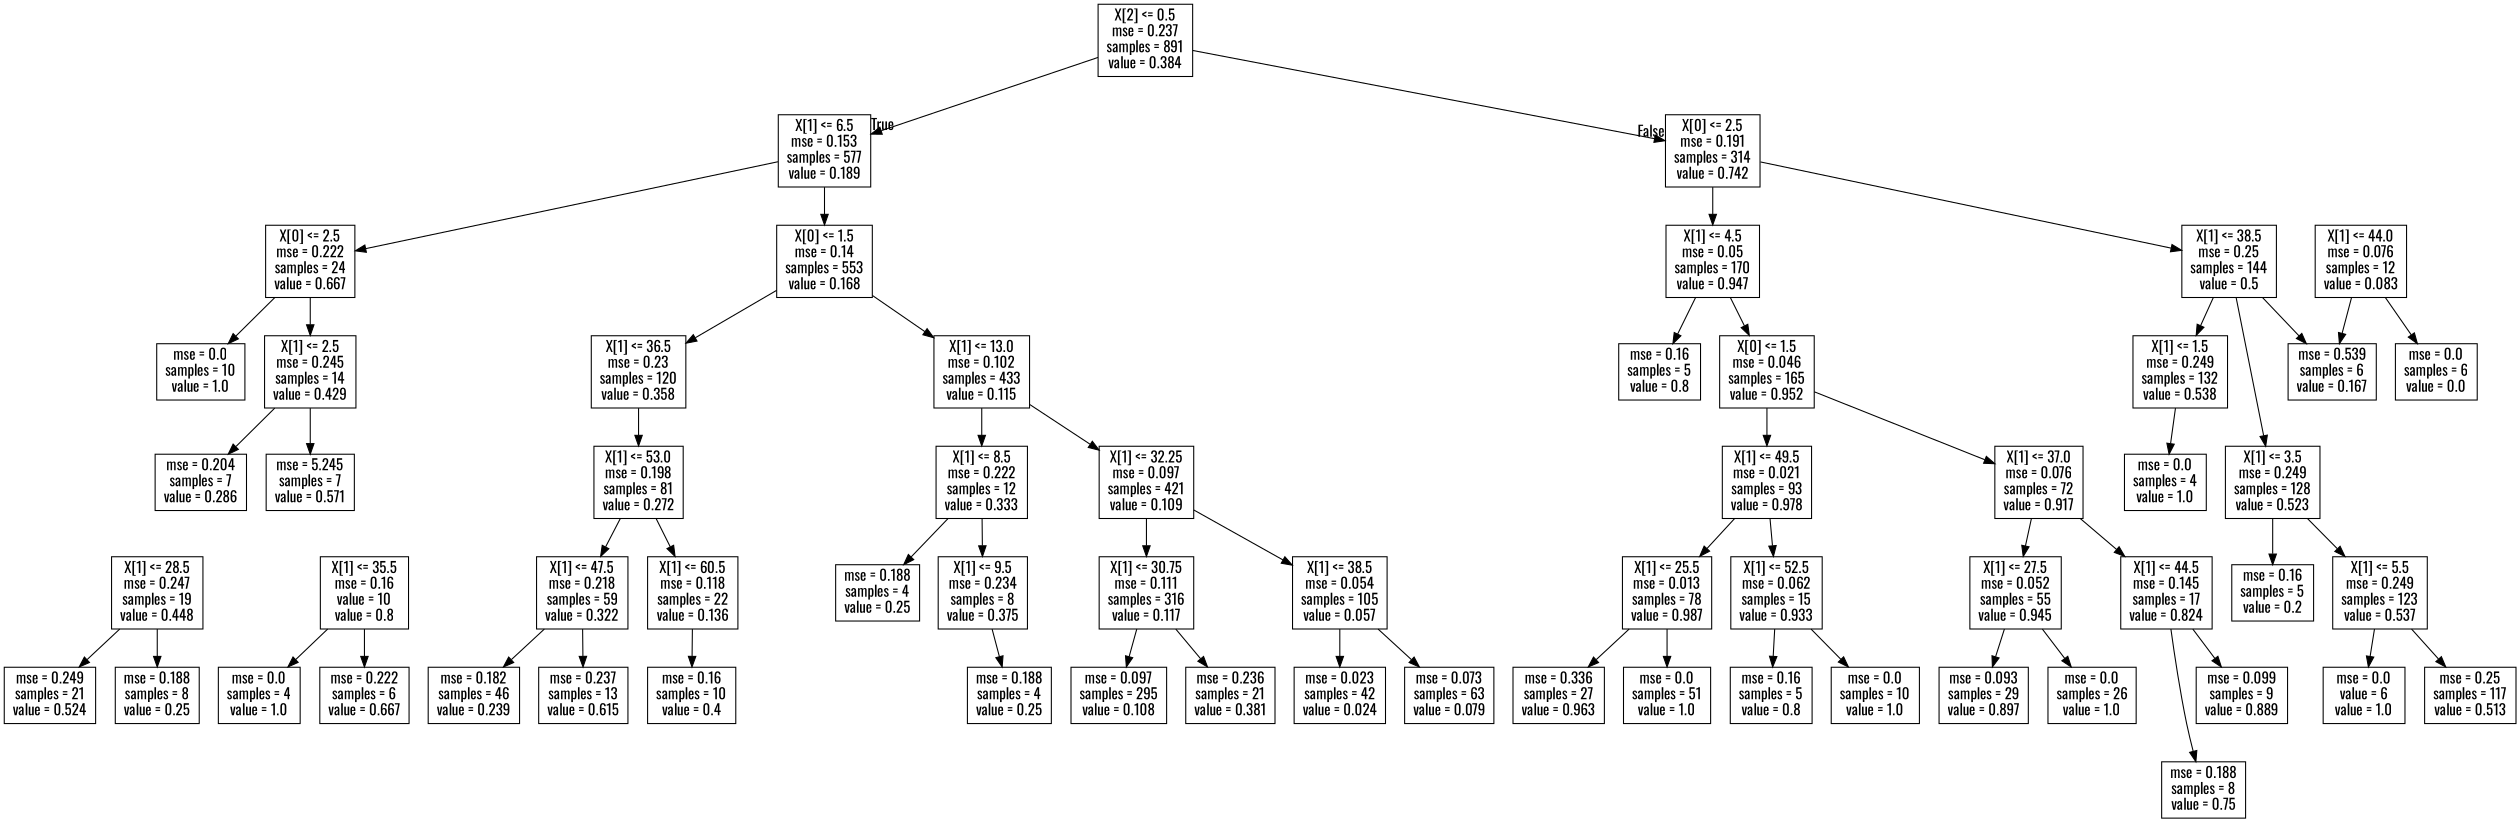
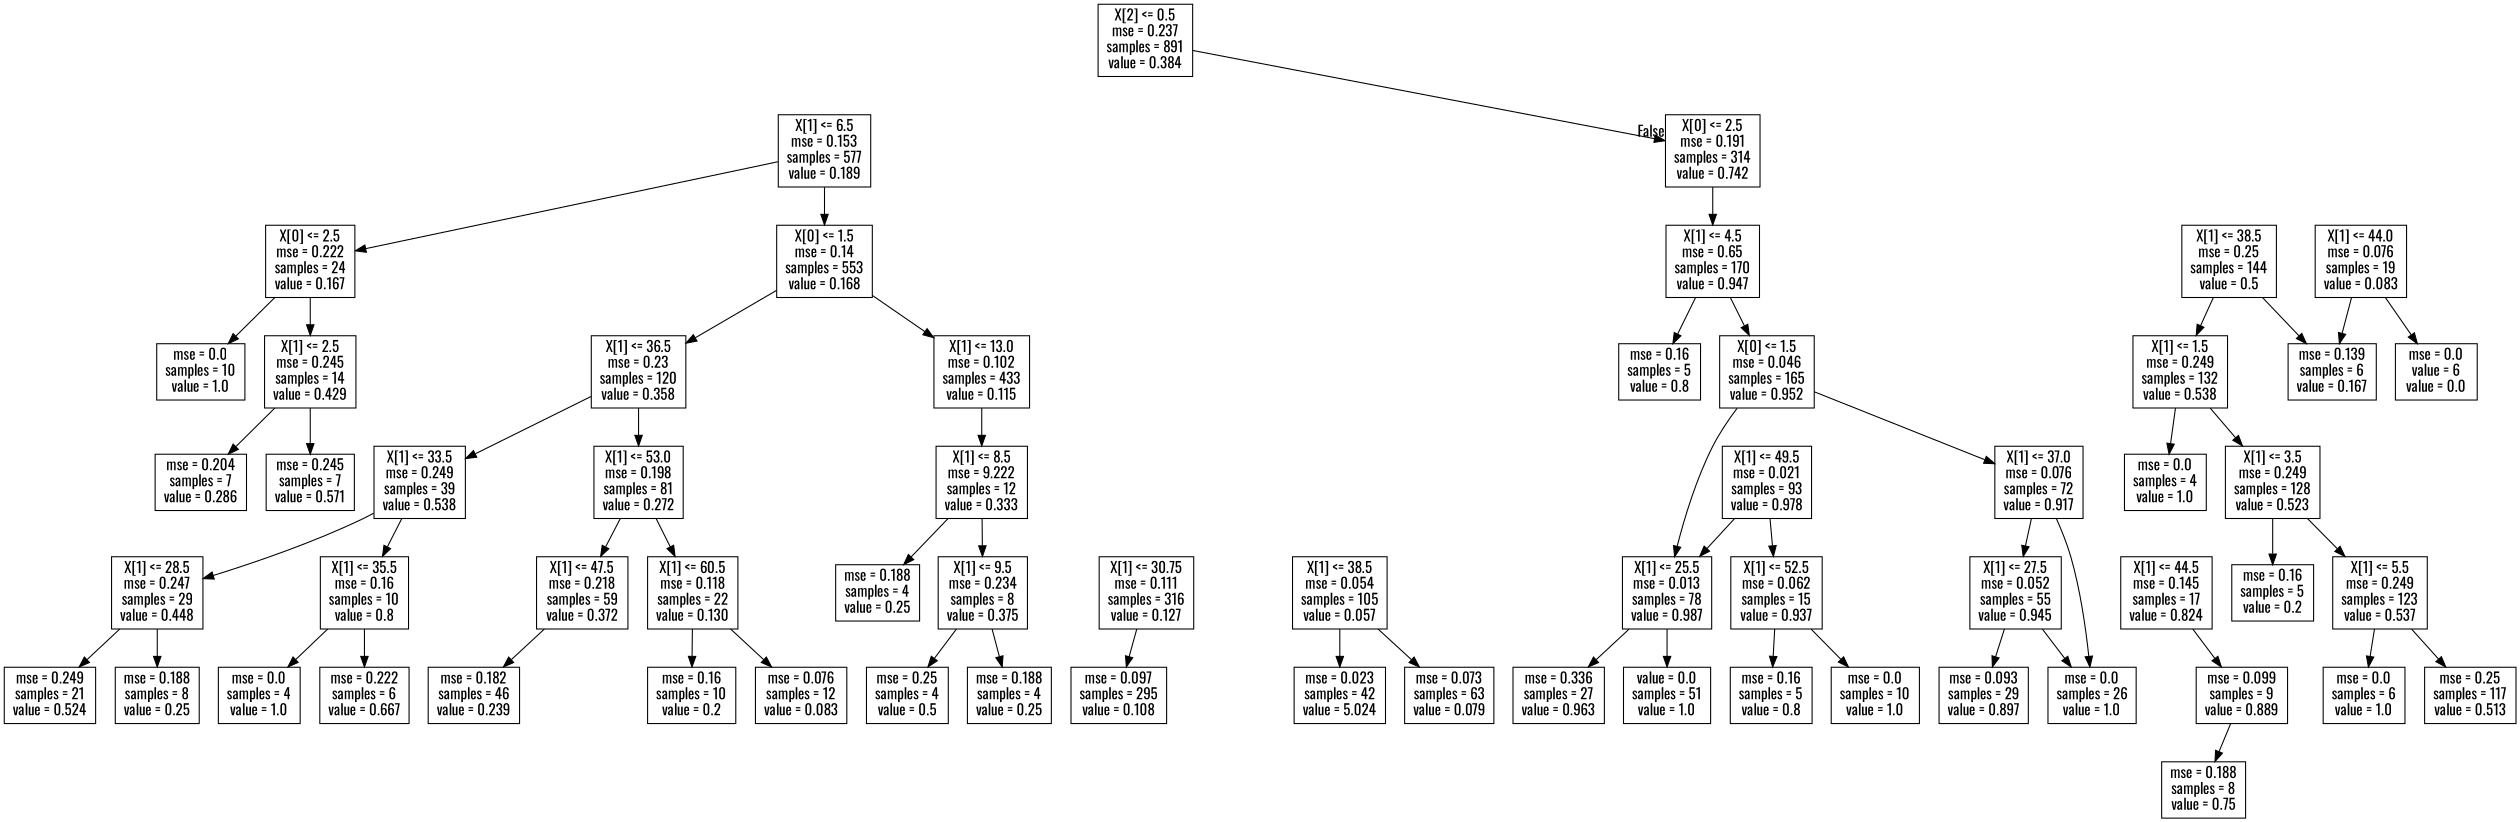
edge "X[2] <= 0.5 mse = 0.237 samples = 891 value = 0.384" -> "X[1] <= 6.5 mse = 0.153 samples = 577 value = 0.189": removed
edge "X[0] <= 2.5 mse = 0.191 samples = 314 value = 0.742" -> "X[1] <= 38.5 mse = 0.25 samples = 144 value = 0.5": removed
node "X[0] <= 2.5 mse = 0.222 samples = 24 value = 0.667": label "X[0] <= 2.5 mse = 0.222 samples = 24 value = 0.667" -> "X[0] <= 2.5 mse = 0.222 samples = 24 value = 0.167"
node "X[1] <= 4.5 mse = 0.05 samples = 170 value = 0.947": label "X[1] <= 4.5 mse = 0.05 samples = 170 value = 0.947" -> "X[1] <= 4.5 mse = 0.65 samples = 170 value = 0.947"
node "X[1] <= 44.0 mse = 0.076 samples = 12 value = 0.083": label "X[1] <= 44.0 mse = 0.076 samples = 12 value = 0.083" -> "X[1] <= 44.0 mse = 0.076 samples = 19 value = 0.083"
edge "X[1] <= 38.5 mse = 0.25 samples = 144 value = 0.5" -> "X[1] <= 3.5 mse = 0.249 samples = 128 value = 0.523": now "X[1] <= 1.5 mse = 0.249 samples = 132 value = 0.538" -> "X[1] <= 3.5 mse = 0.249 samples = 128 value = 0.523"
node "mse = 0.539 samples = 6 value = 0.167": label "mse = 0.539 samples = 6 value = 0.167" -> "mse = 0.139 samples = 6 value = 0.167"
node "mse = 0.0 samples = 6 value = 0.0": label "mse = 0.0 samples = 6 value = 0.0" -> "mse = 0.0 value = 6 value = 0.0"
edge "X[0] <= 1.5 mse = 0.046 samples = 165 value = 0.952" -> "X[1] <= 49.5 mse = 0.021 samples = 93 value = 0.978": now "X[0] <= 1.5 mse = 0.046 samples = 165 value = 0.952" -> "X[1] <= 25.5 mse = 0.013 samples = 78 value = 0.987"
node "mse = 5.245 samples = 7 value = 0.571": label "mse = 5.245 samples = 7 value = 0.571" -> "mse = 0.245 samples = 7 value = 0.571"
node "X[1] <= 33.5 mse = 0.249 samples = 39 value = 0.538": added
node "X[1] <= 8.5 mse = 0.222 samples = 12 value = 0.333": label "X[1] <= 8.5 mse = 0.222 samples = 12 value = 0.333" -> "X[1] <= 8.5 mse = 9.222 samples = 12 value = 0.333"
node "X[1] <= 32.25 mse = 0.097 samples = 421 value = 0.109": removed
edge "X[1] <= 37.0 mse = 0.076 samples = 72 value = 0.917" -> "X[1] <= 44.5 mse = 0.145 samples = 17 value = 0.824": now "X[1] <= 37.0 mse = 0.076 samples = 72 value = 0.917" -> "mse = 0.0 samples = 26 value = 1.0"
node "X[1] <= 28.5 mse = 0.247 samples = 19 value = 0.448": label "X[1] <= 28.5 mse = 0.247 samples = 19 value = 0.448" -> "X[1] <= 28.5 mse = 0.247 samples = 29 value = 0.448"
node "X[1] <= 35.5 mse = 0.16 value = 10 value = 0.8": label "X[1] <= 35.5 mse = 0.16 value = 10 value = 0.8" -> "X[1] <= 35.5 mse = 0.16 samples = 10 value = 0.8"
node "X[1] <= 47.5 mse = 0.218 samples = 59 value = 0.322": label "X[1] <= 47.5 mse = 0.218 samples = 59 value = 0.322" -> "X[1] <= 47.5 mse = 0.218 samples = 59 value = 0.372"
node "X[1] <= 60.5 mse = 0.118 samples = 22 value = 0.136": label "X[1] <= 60.5 mse = 0.118 samples = 22 value = 0.136" -> "X[1] <= 60.5 mse = 0.118 samples = 22 value = 0.130"
node "X[1] <= 30.75 mse = 0.111 samples = 316 value = 0.117": label "X[1] <= 30.75 mse = 0.111 samples = 316 value = 0.117" -> "X[1] <= 30.75 mse = 0.111 samples = 316 value = 0.127"
node "X[1] <= 52.5 mse = 0.062 samples = 15 value = 0.933": label "X[1] <= 52.5 mse = 0.062 samples = 15 value = 0.933" -> "X[1] <= 52.5 mse = 0.062 samples = 15 value = 0.937"
edge "X[1] <= 44.5 mse = 0.145 samples = 17 value = 0.824" -> "mse = 0.188 samples = 8 value = 0.75": now "mse = 0.099 samples = 9 value = 0.889" -> "mse = 0.188 samples = 8 value = 0.75"
node "mse = 0.237 samples = 13 value = 0.615": removed
node "mse = 0.16 samples = 10 value = 0.4": label "mse = 0.16 samples = 10 value = 0.4" -> "mse = 0.16 samples = 10 value = 0.2"
node "mse = 0.076 samples = 12 value = 0.083": added
node "mse = 0.25 samples = 4 value = 0.5": added
node "mse = 0.236 samples = 21 value = 0.381": removed
node "mse = 0.023 samples = 42 value = 0.024": label "mse = 0.023 samples = 42 value = 0.024" -> "mse = 0.023 samples = 42 value = 5.024"
node "mse = 0.0 samples = 51 value = 1.0": label "mse = 0.0 samples = 51 value = 1.0" -> "value = 0.0 samples = 51 value = 1.0"
node "mse = 0.0 value = 6 value = 1.0": label "mse = 0.0 value = 6 value = 1.0" -> "mse = 0.0 samples = 6 value = 1.0"
